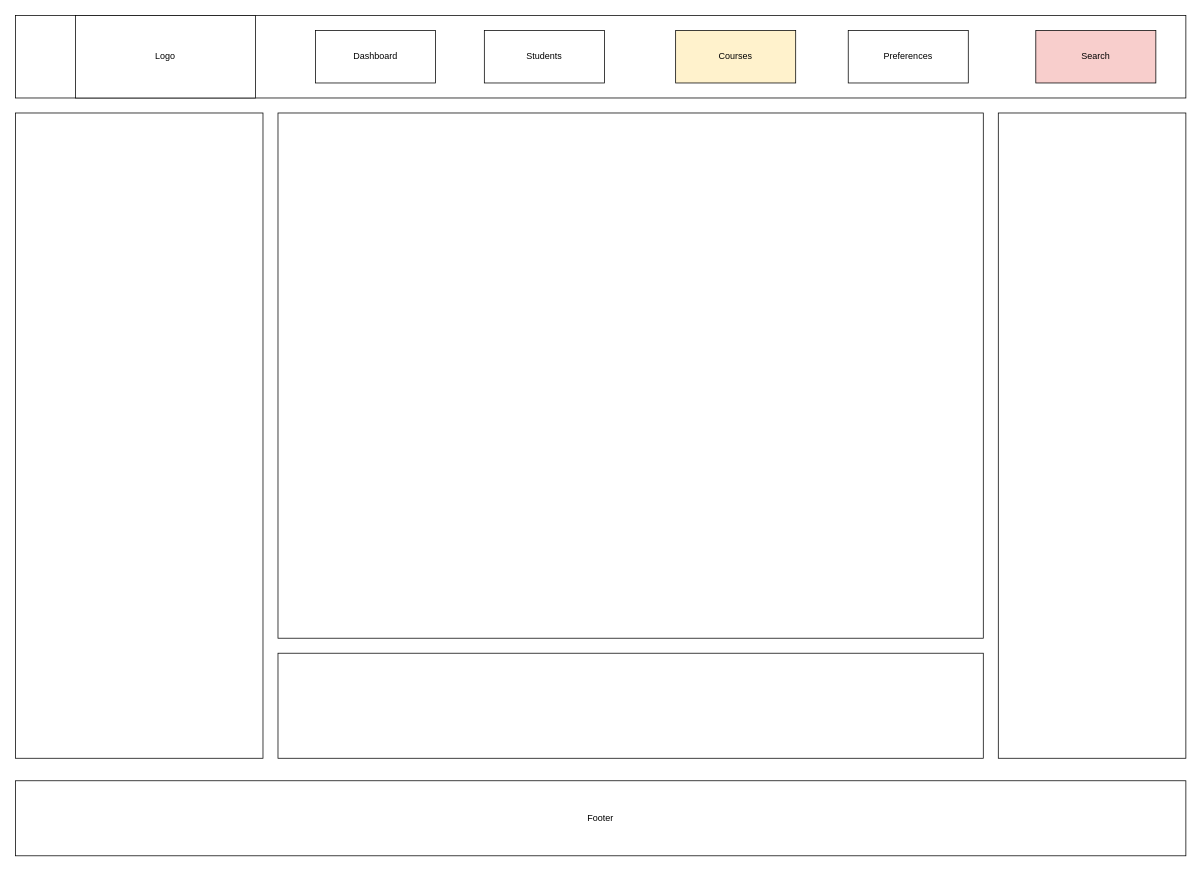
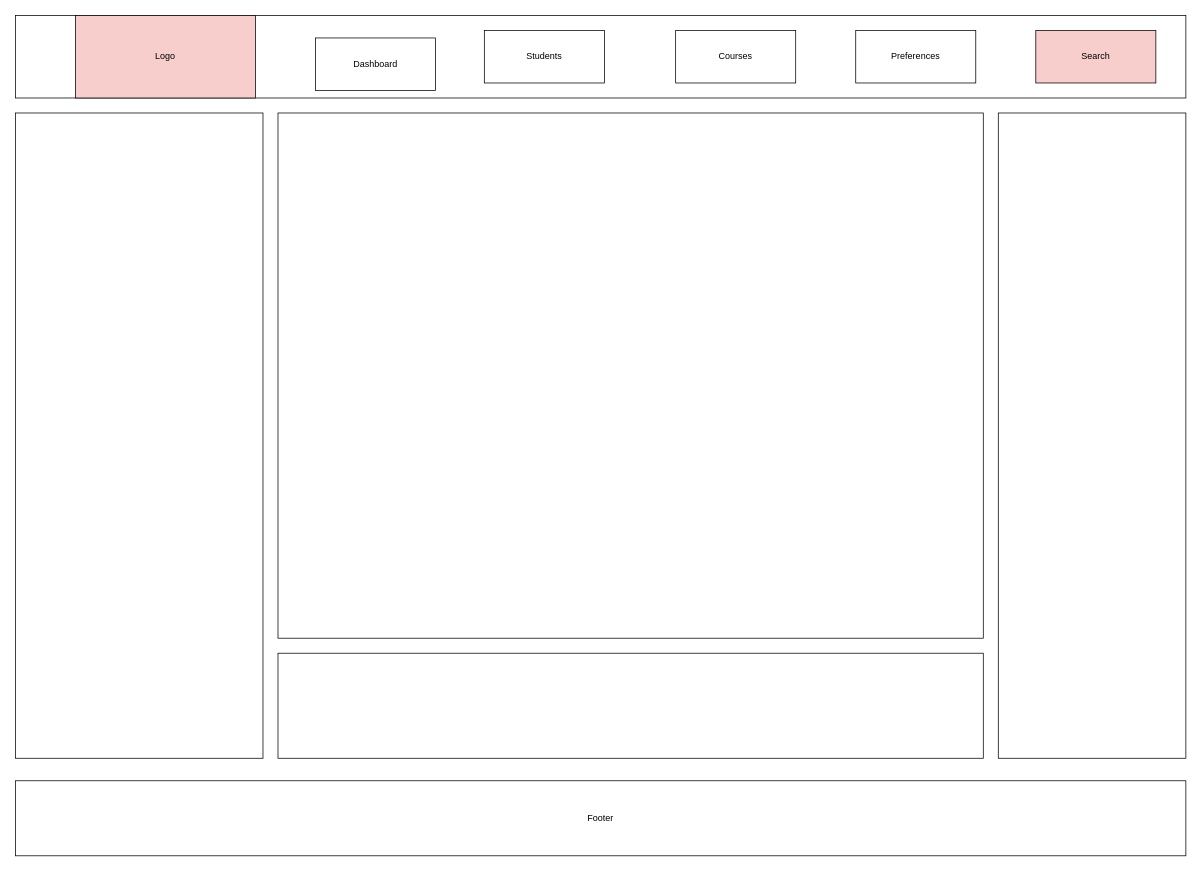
node "Logo": fillcolor #ffffff -> #f8cecc
node "Dashboard": moved (375, 57) -> (375, 64)
node "Courses": fillcolor #fff2cc -> #ffffff
node "Preferences": moved (908, 57) -> (915, 57)
